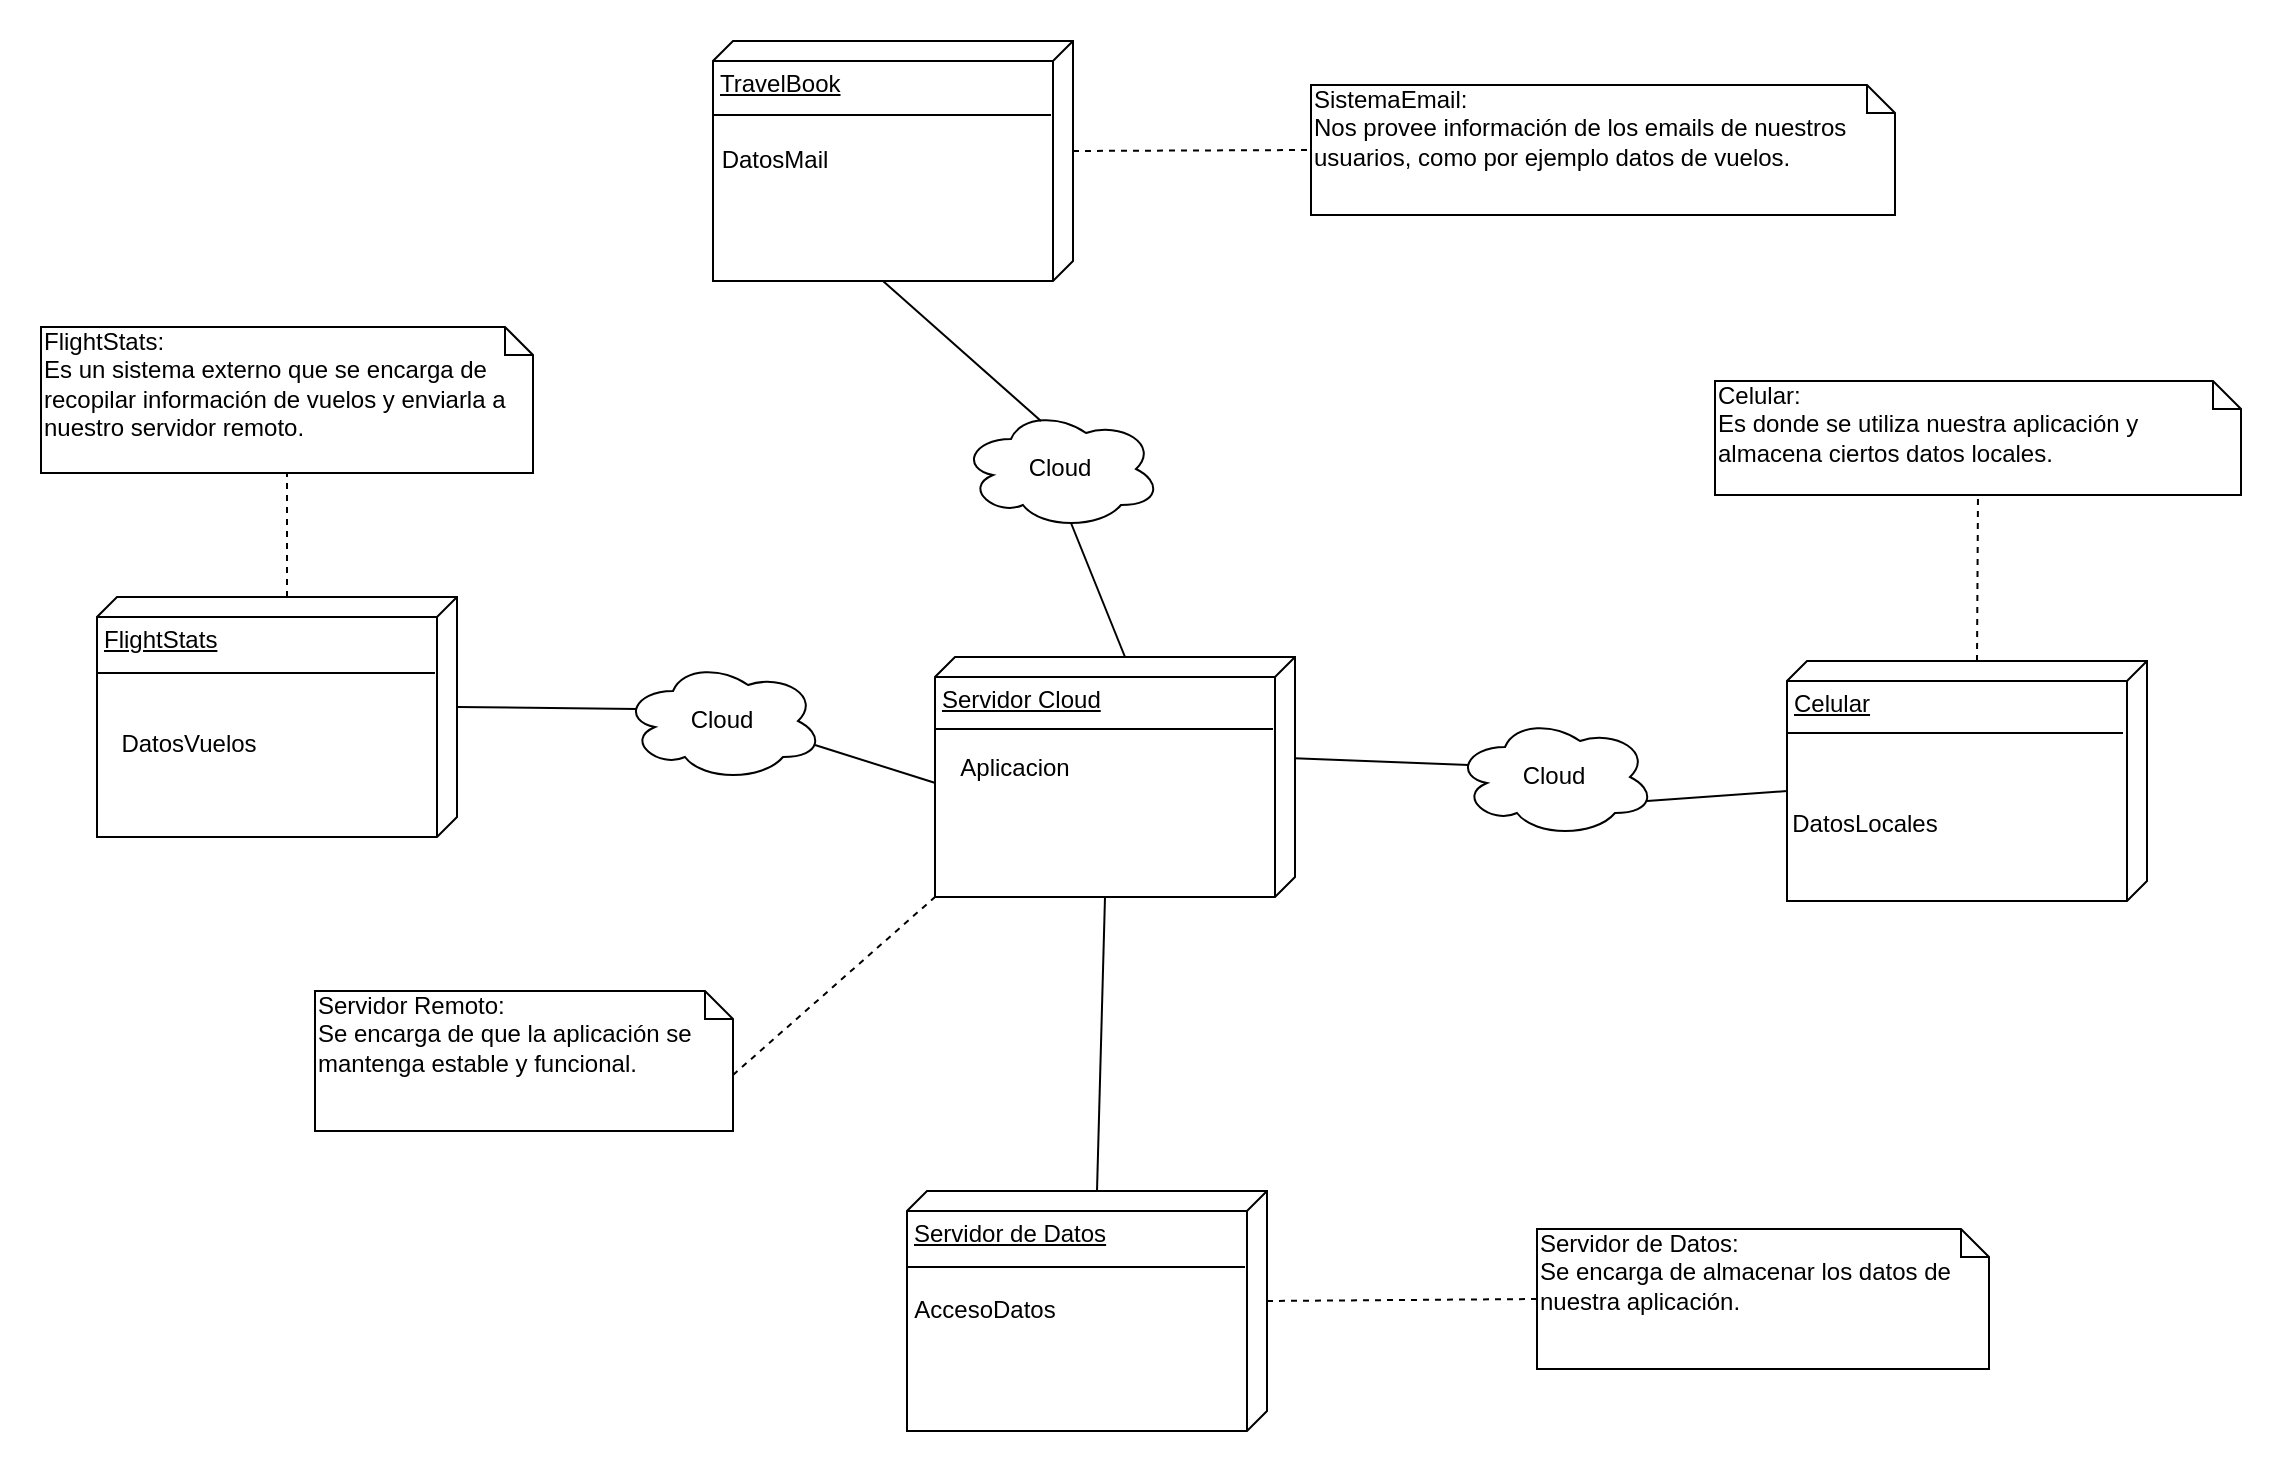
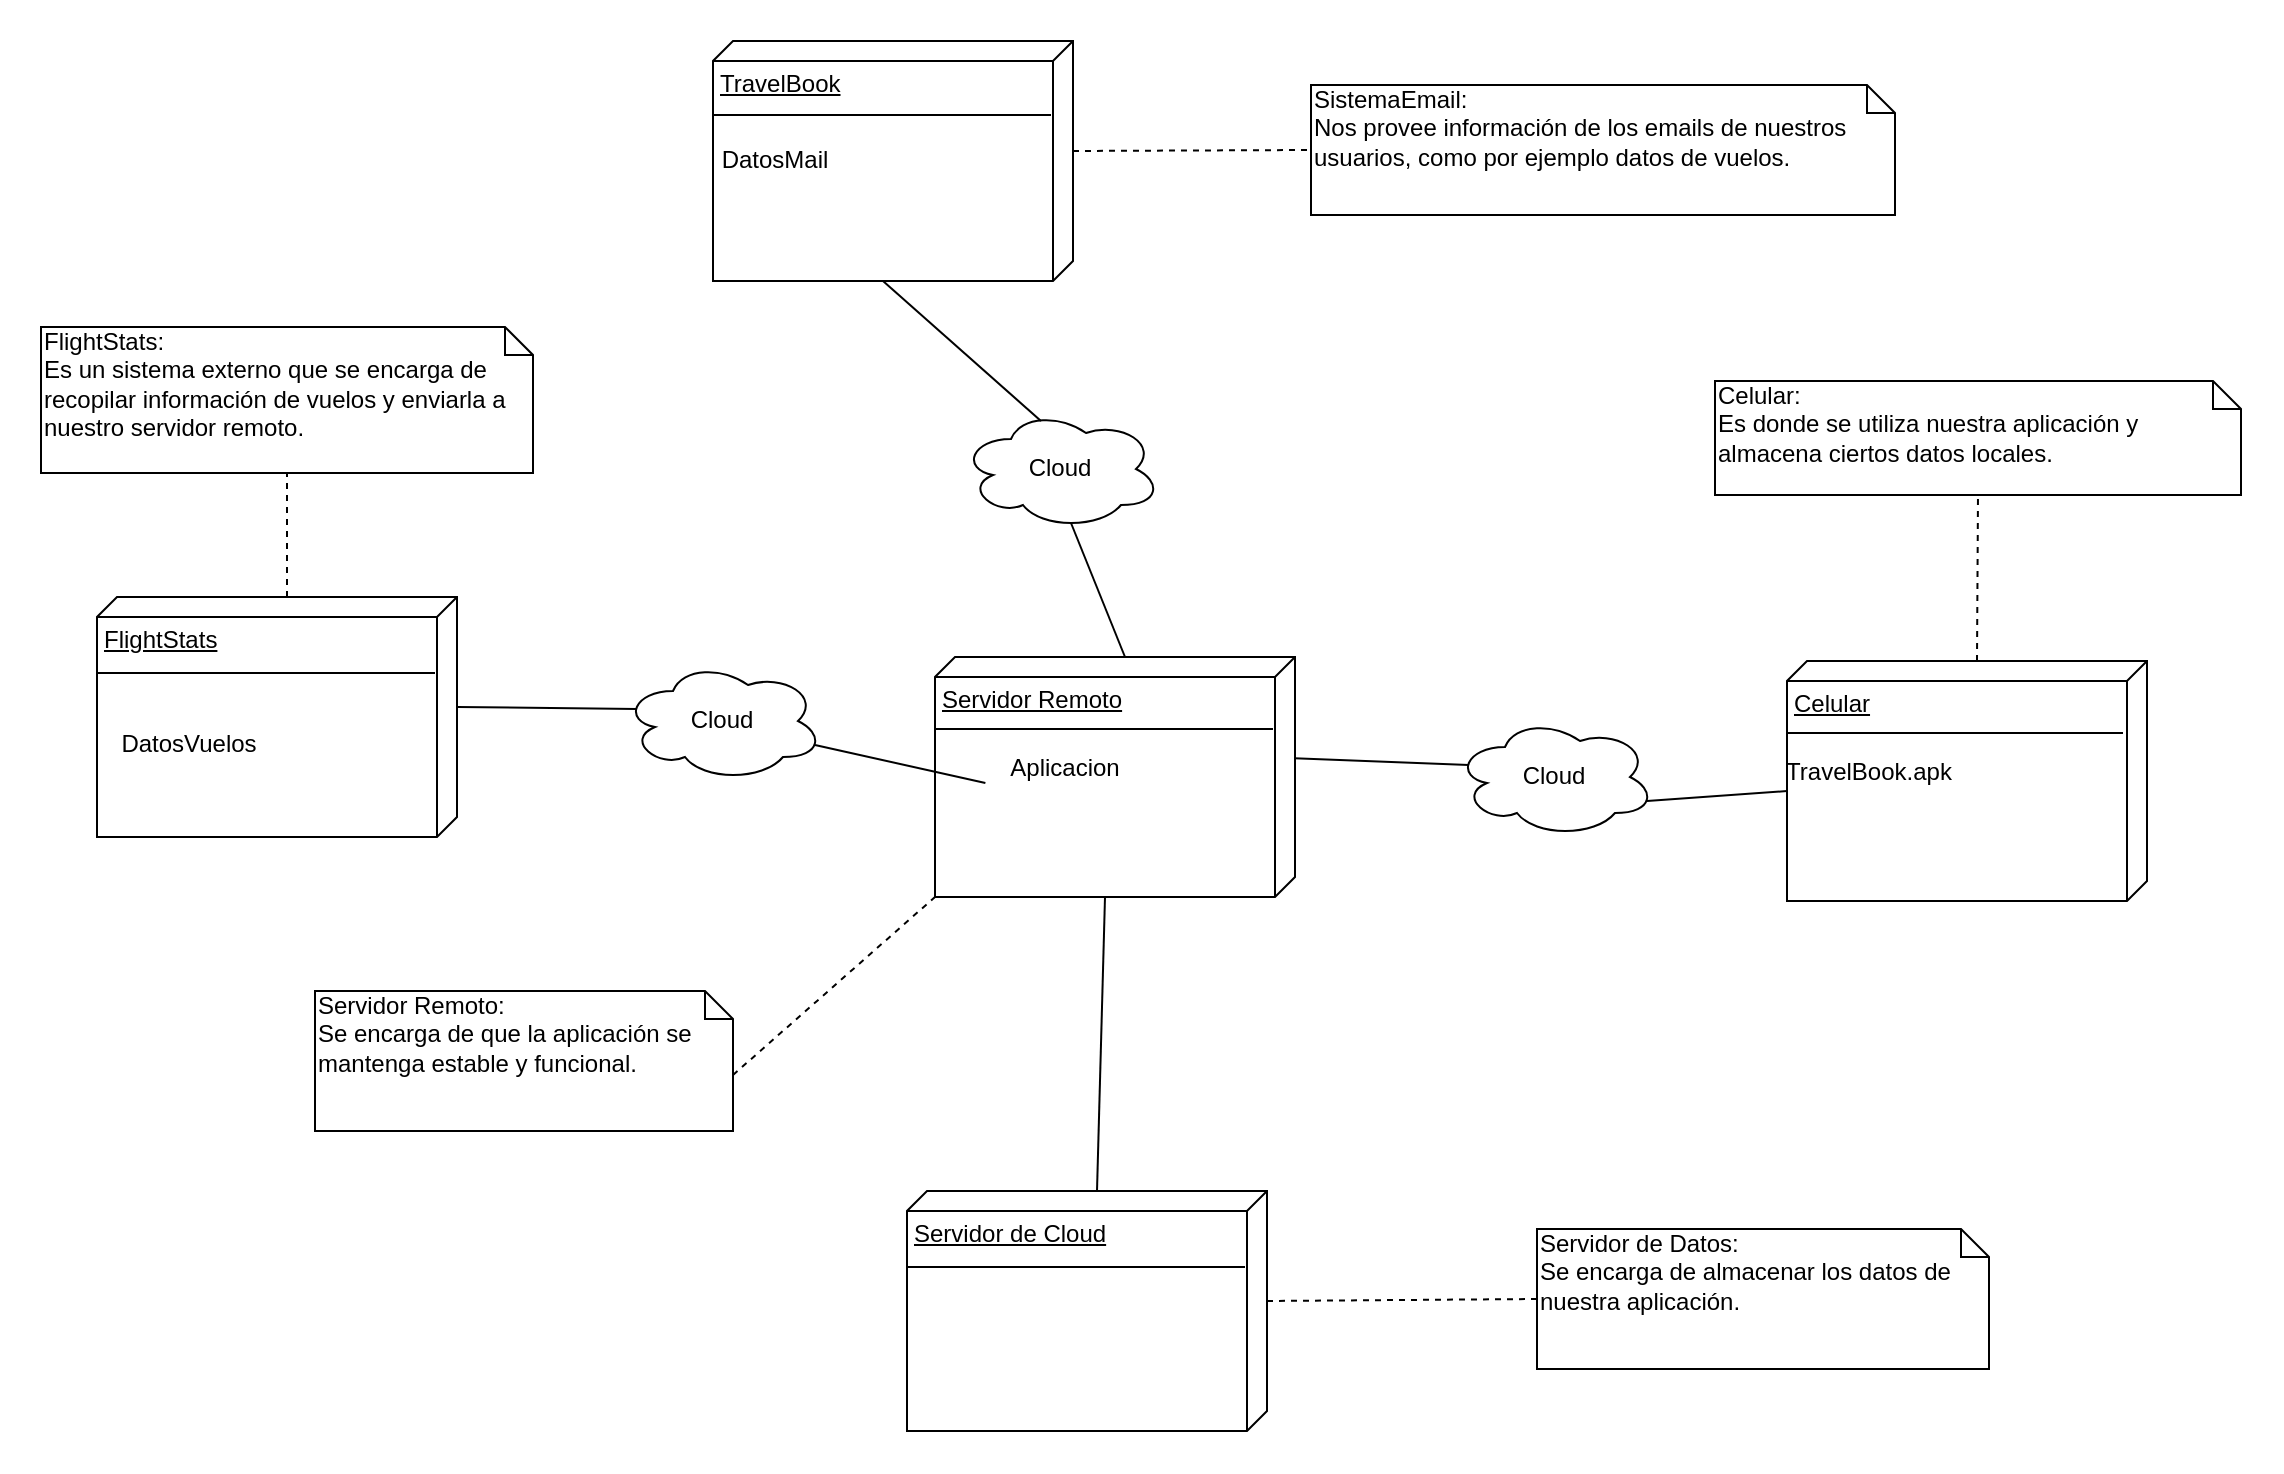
node "Servidor Cloud": label "Servidor Cloud" -> "Servidor Remoto"
node "Aplicacion": moved (1016, 769) -> (1066, 769)
node "TravelBook.apk": added
node "DatosLocales": removed
node "Servidor de Datos": label "Servidor de Datos" -> "Servidor de Cloud"
node "AccesoDatos": removed
